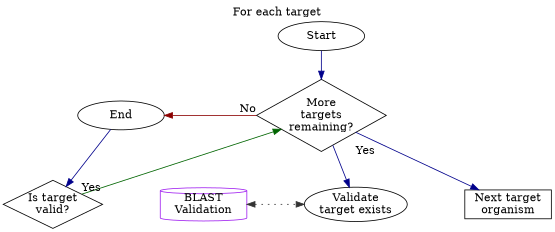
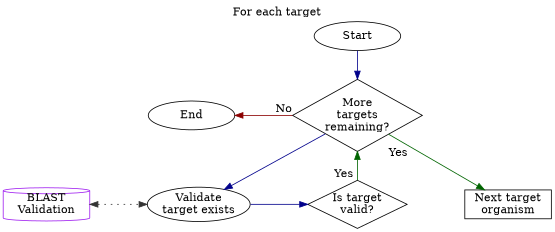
edge "End" -> "Is target valid?": now "Validate target exists" -> "Is target valid?"
edge "More targets remaining?" -> "Next target organism": color darkblue -> darkgreen
